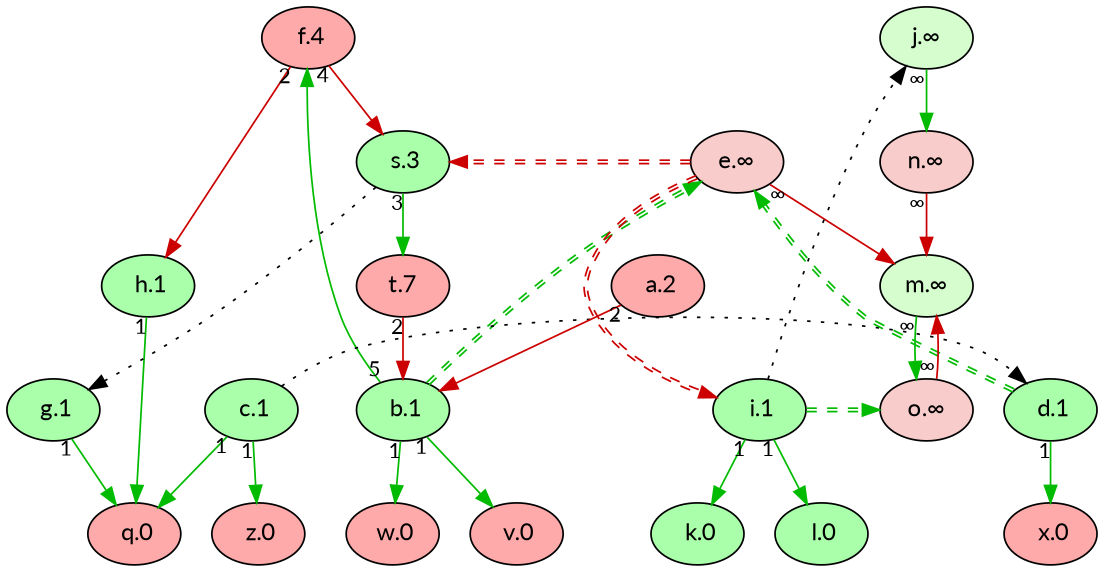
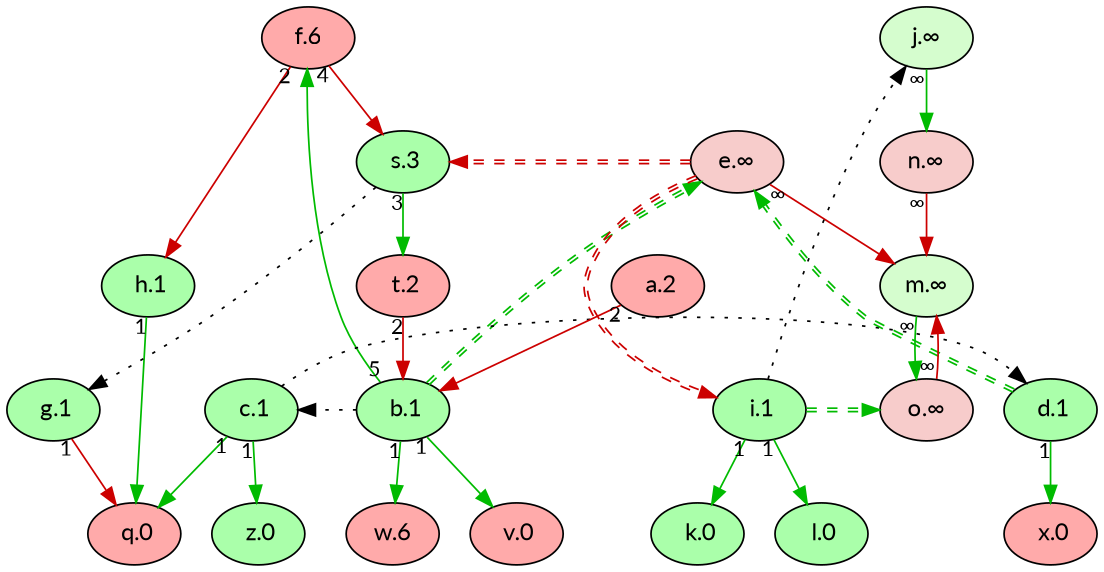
node "f.4": label "f.4" -> "f.6"
node "t.7": label "t.7" -> "t.2"
edge "b.1" -> "c.1": added
edge "g.1" -> "q.0": color #00bb00 -> #cc0000
node "z.0": fillcolor #ffaaaa -> #aaffaa
node "w.0": label "w.0" -> "w.6"
